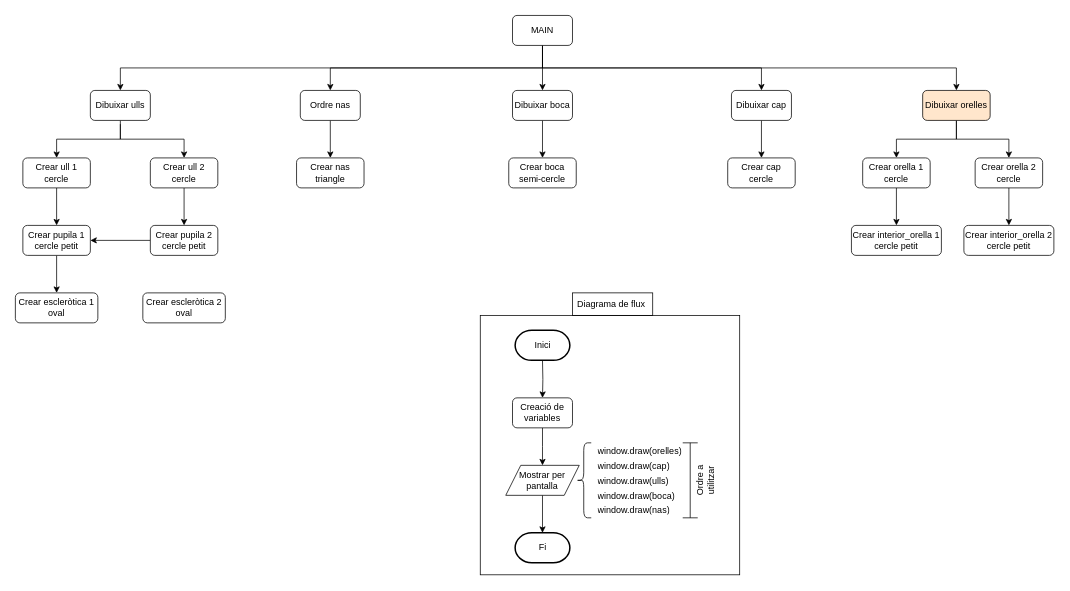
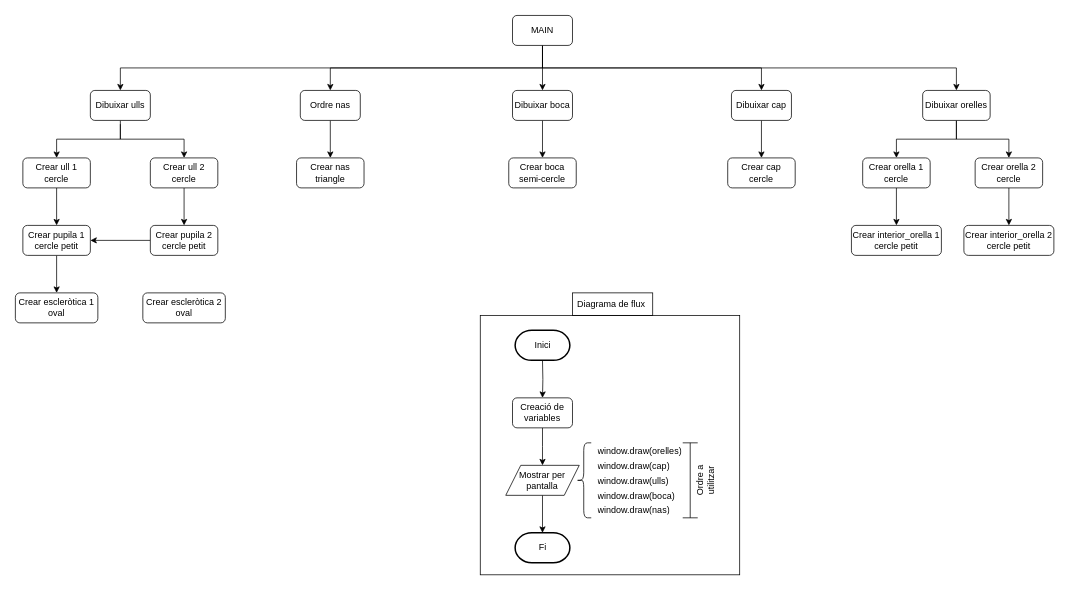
node "Dibuixar orelles": fillcolor #ffe6cc -> #ffffff
